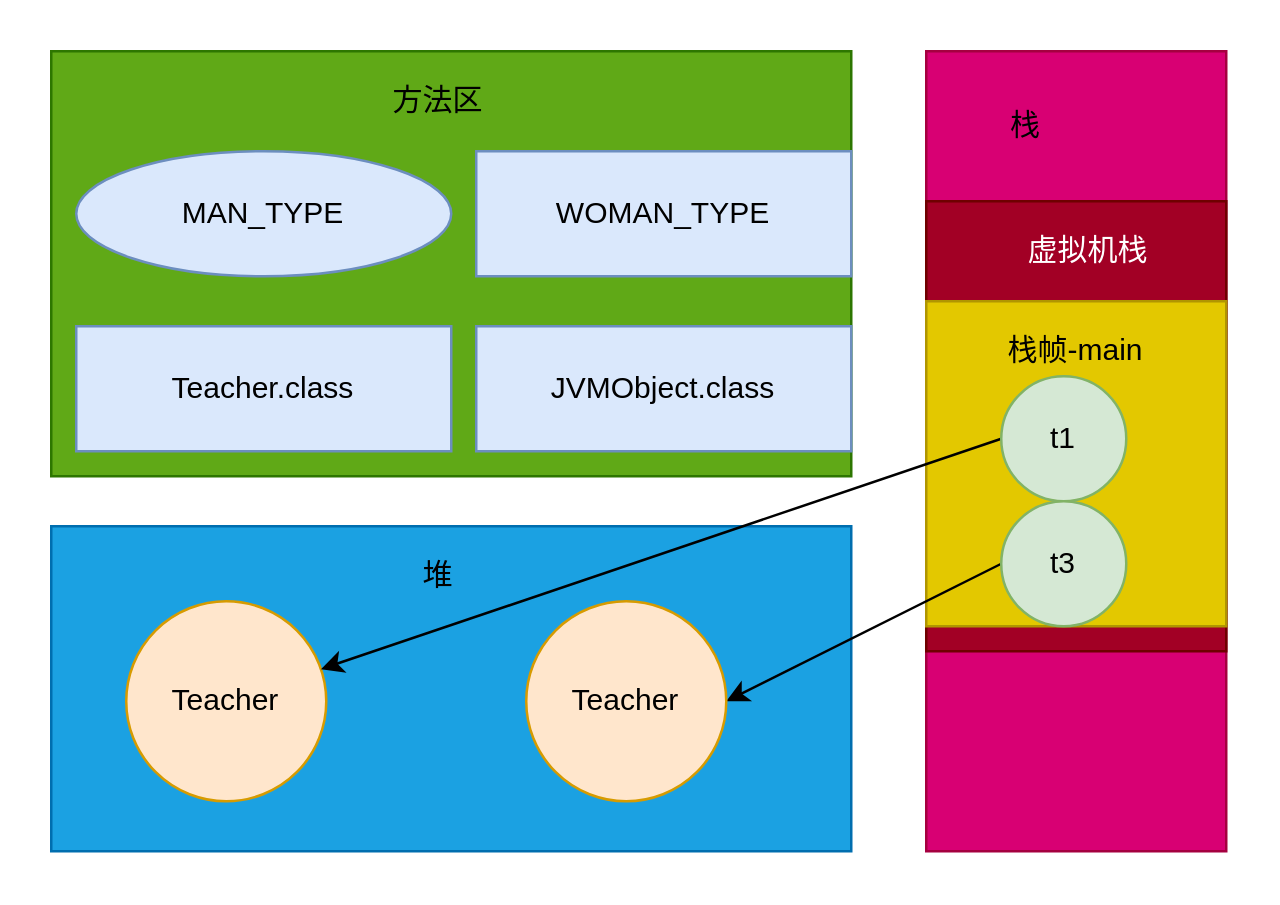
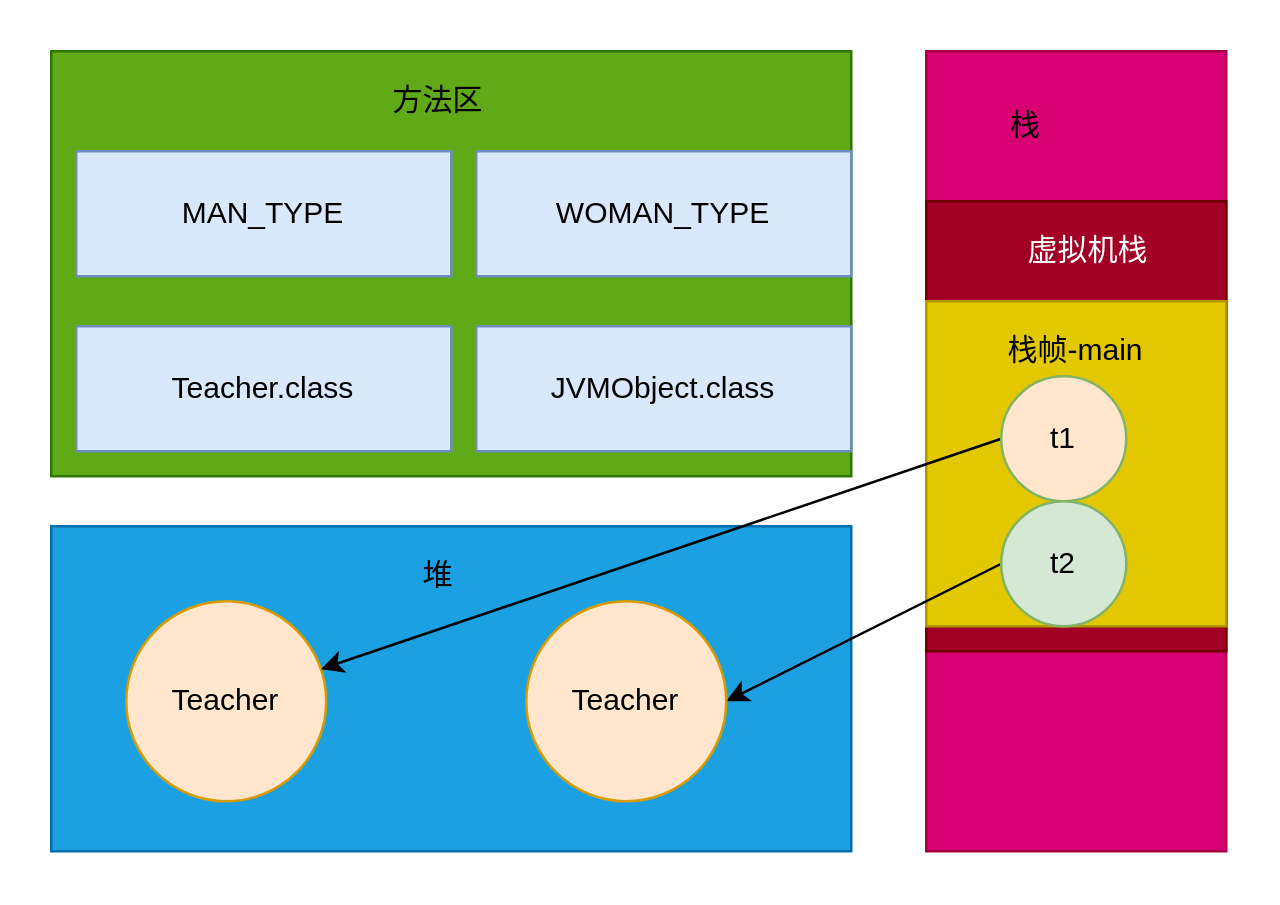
node "MAN_TYPE": shape ellipse -> rectangle
node "t1": fillcolor #d5e8d4 -> #ffe6cc
node "t3": label "t3" -> "t2"
